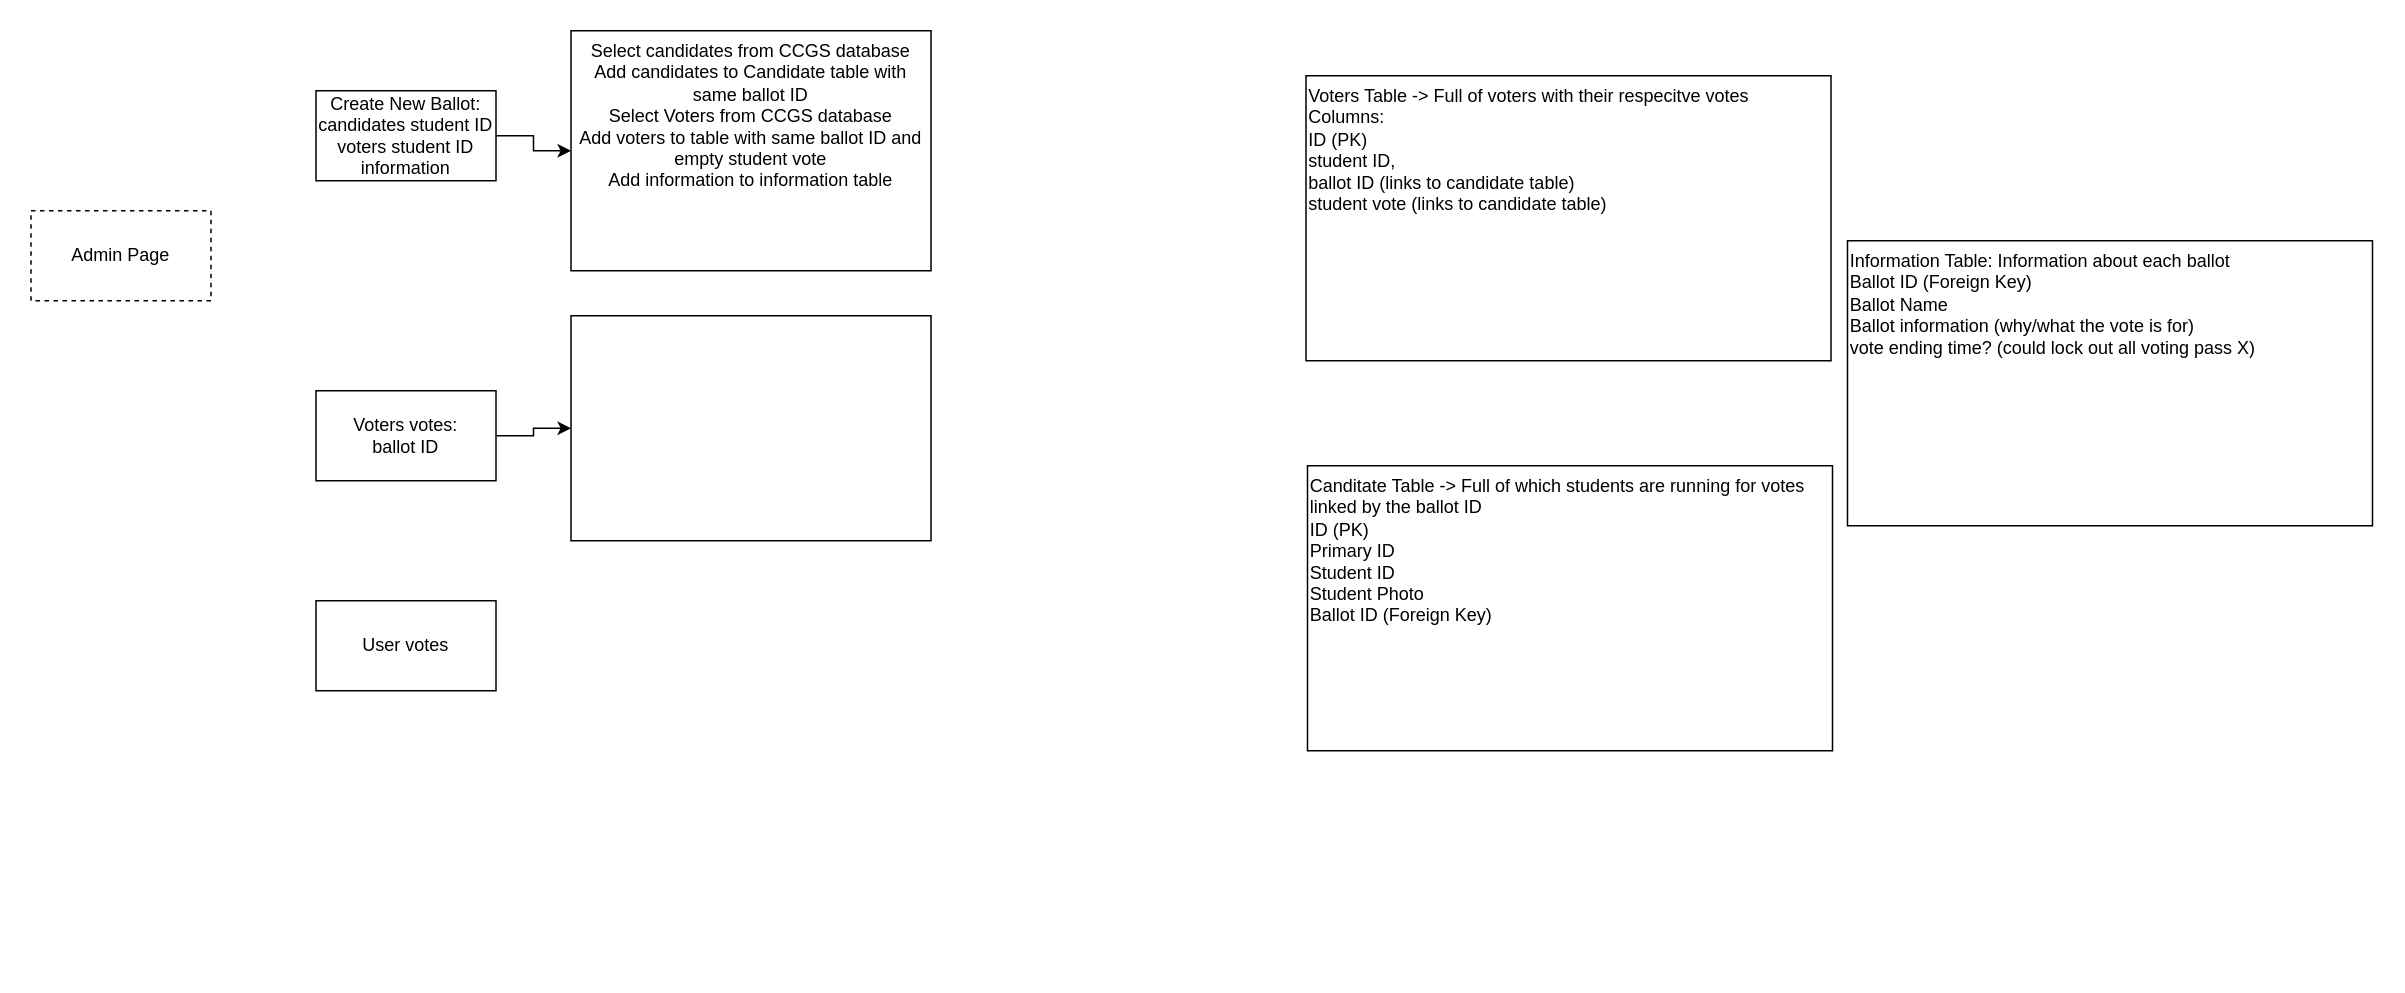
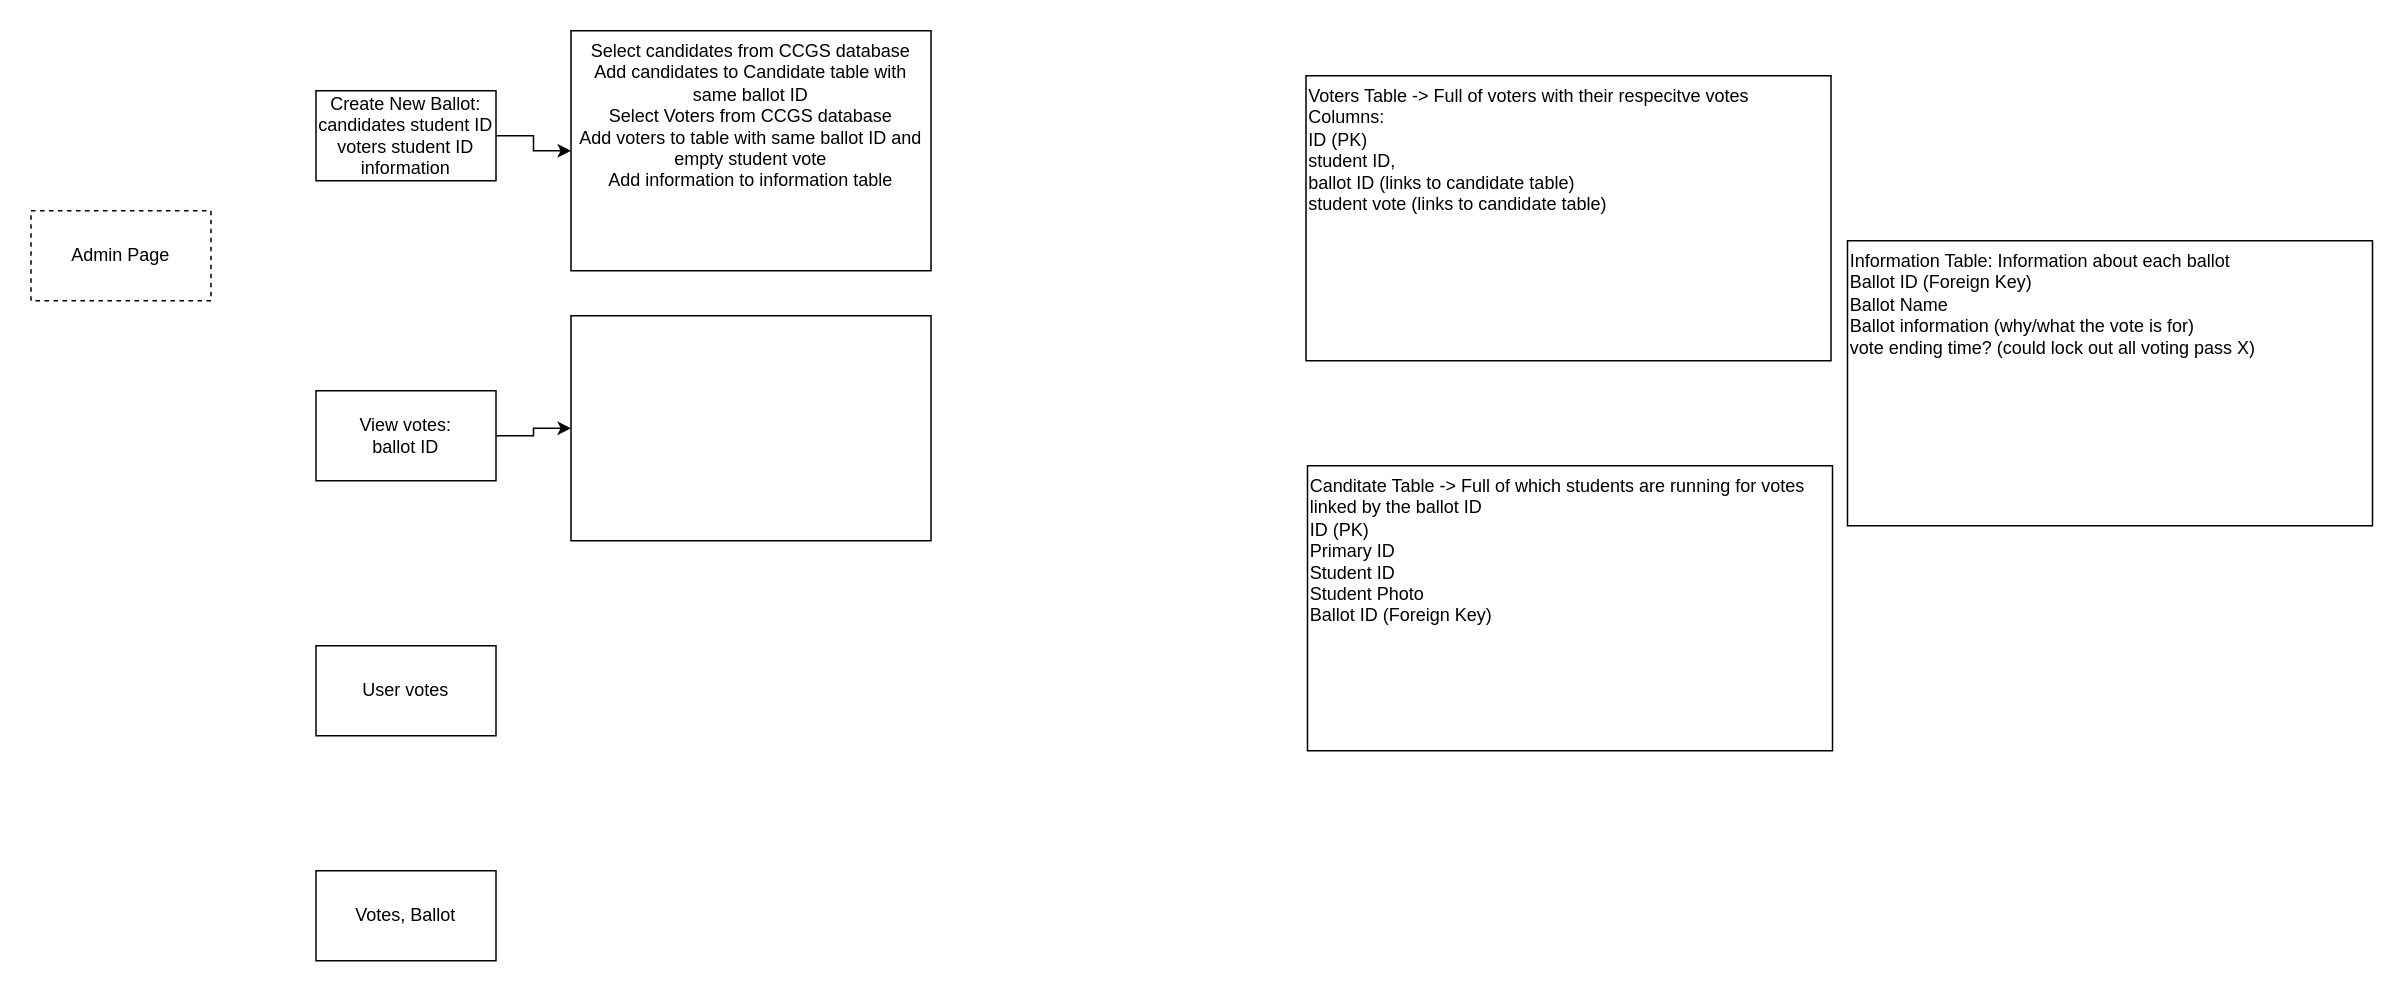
node "Voters votes: ballot ID": label "Voters votes: ballot ID" -> "View votes: ballot ID"
node "User votes": moved (406, 646) -> (406, 691)
node "Votes, Ballot": added
